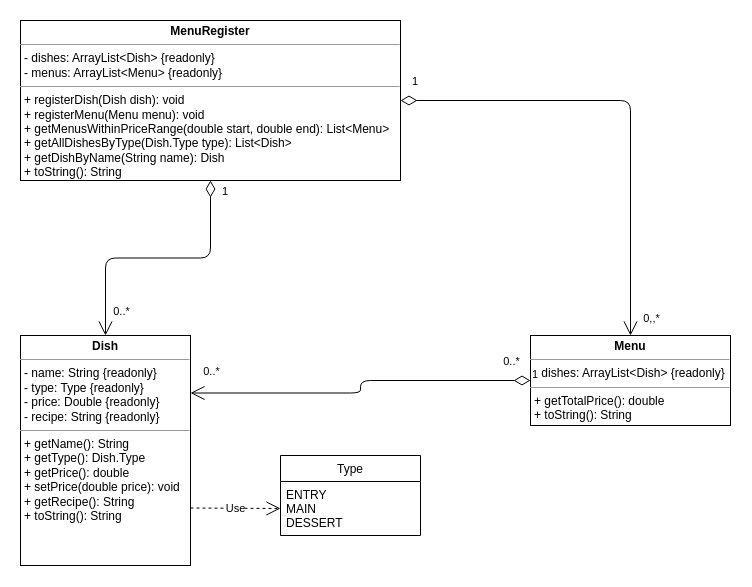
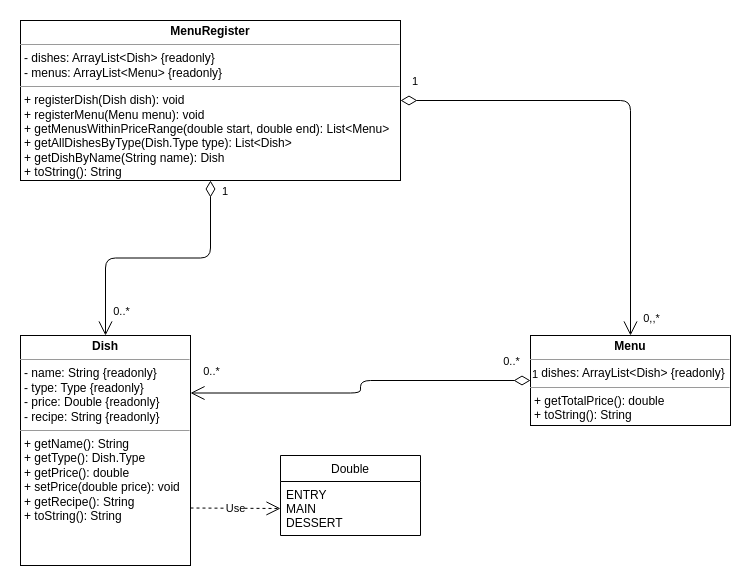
node "Type": label "Type" -> "Double"
